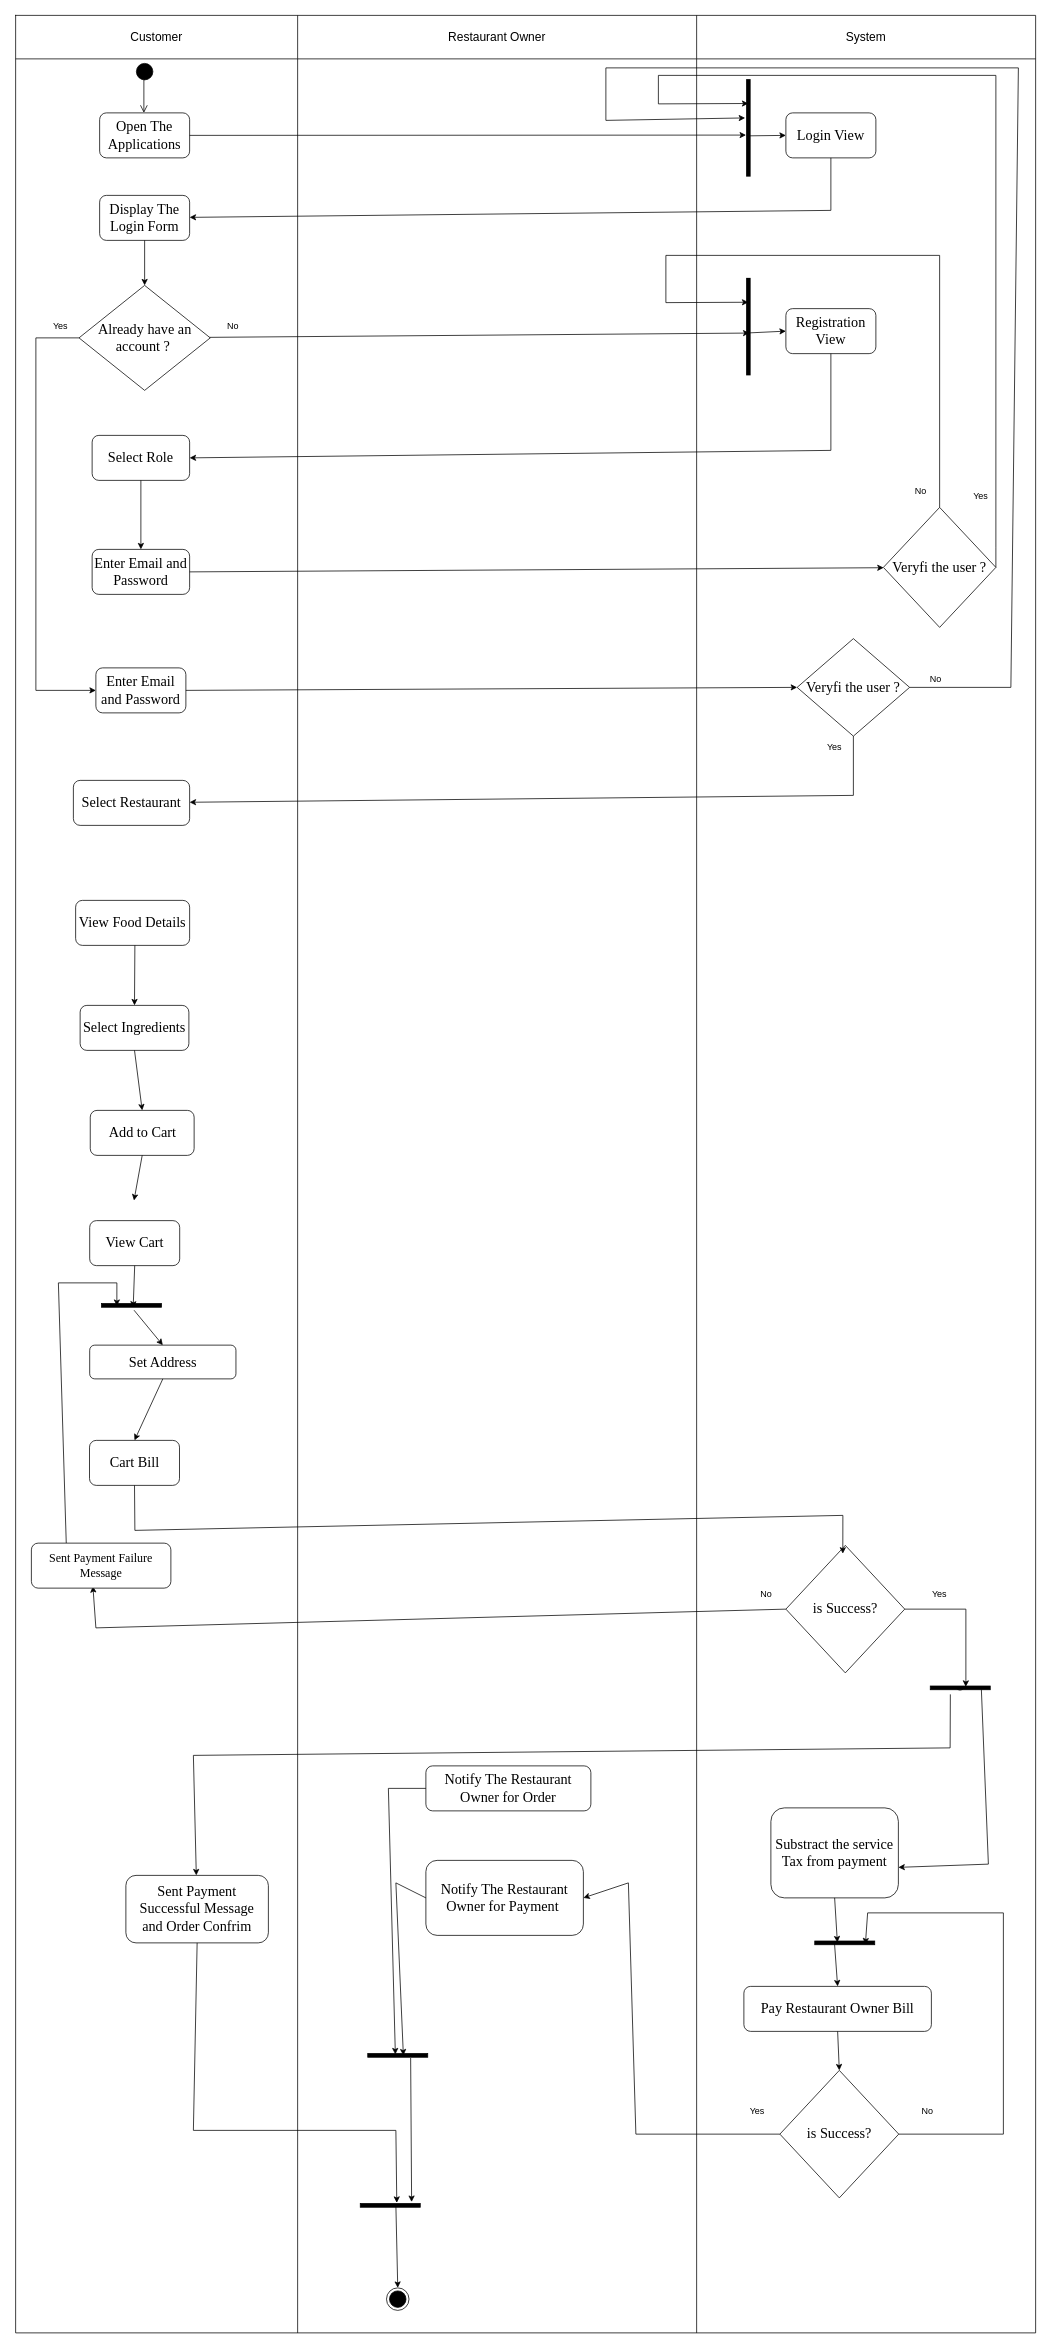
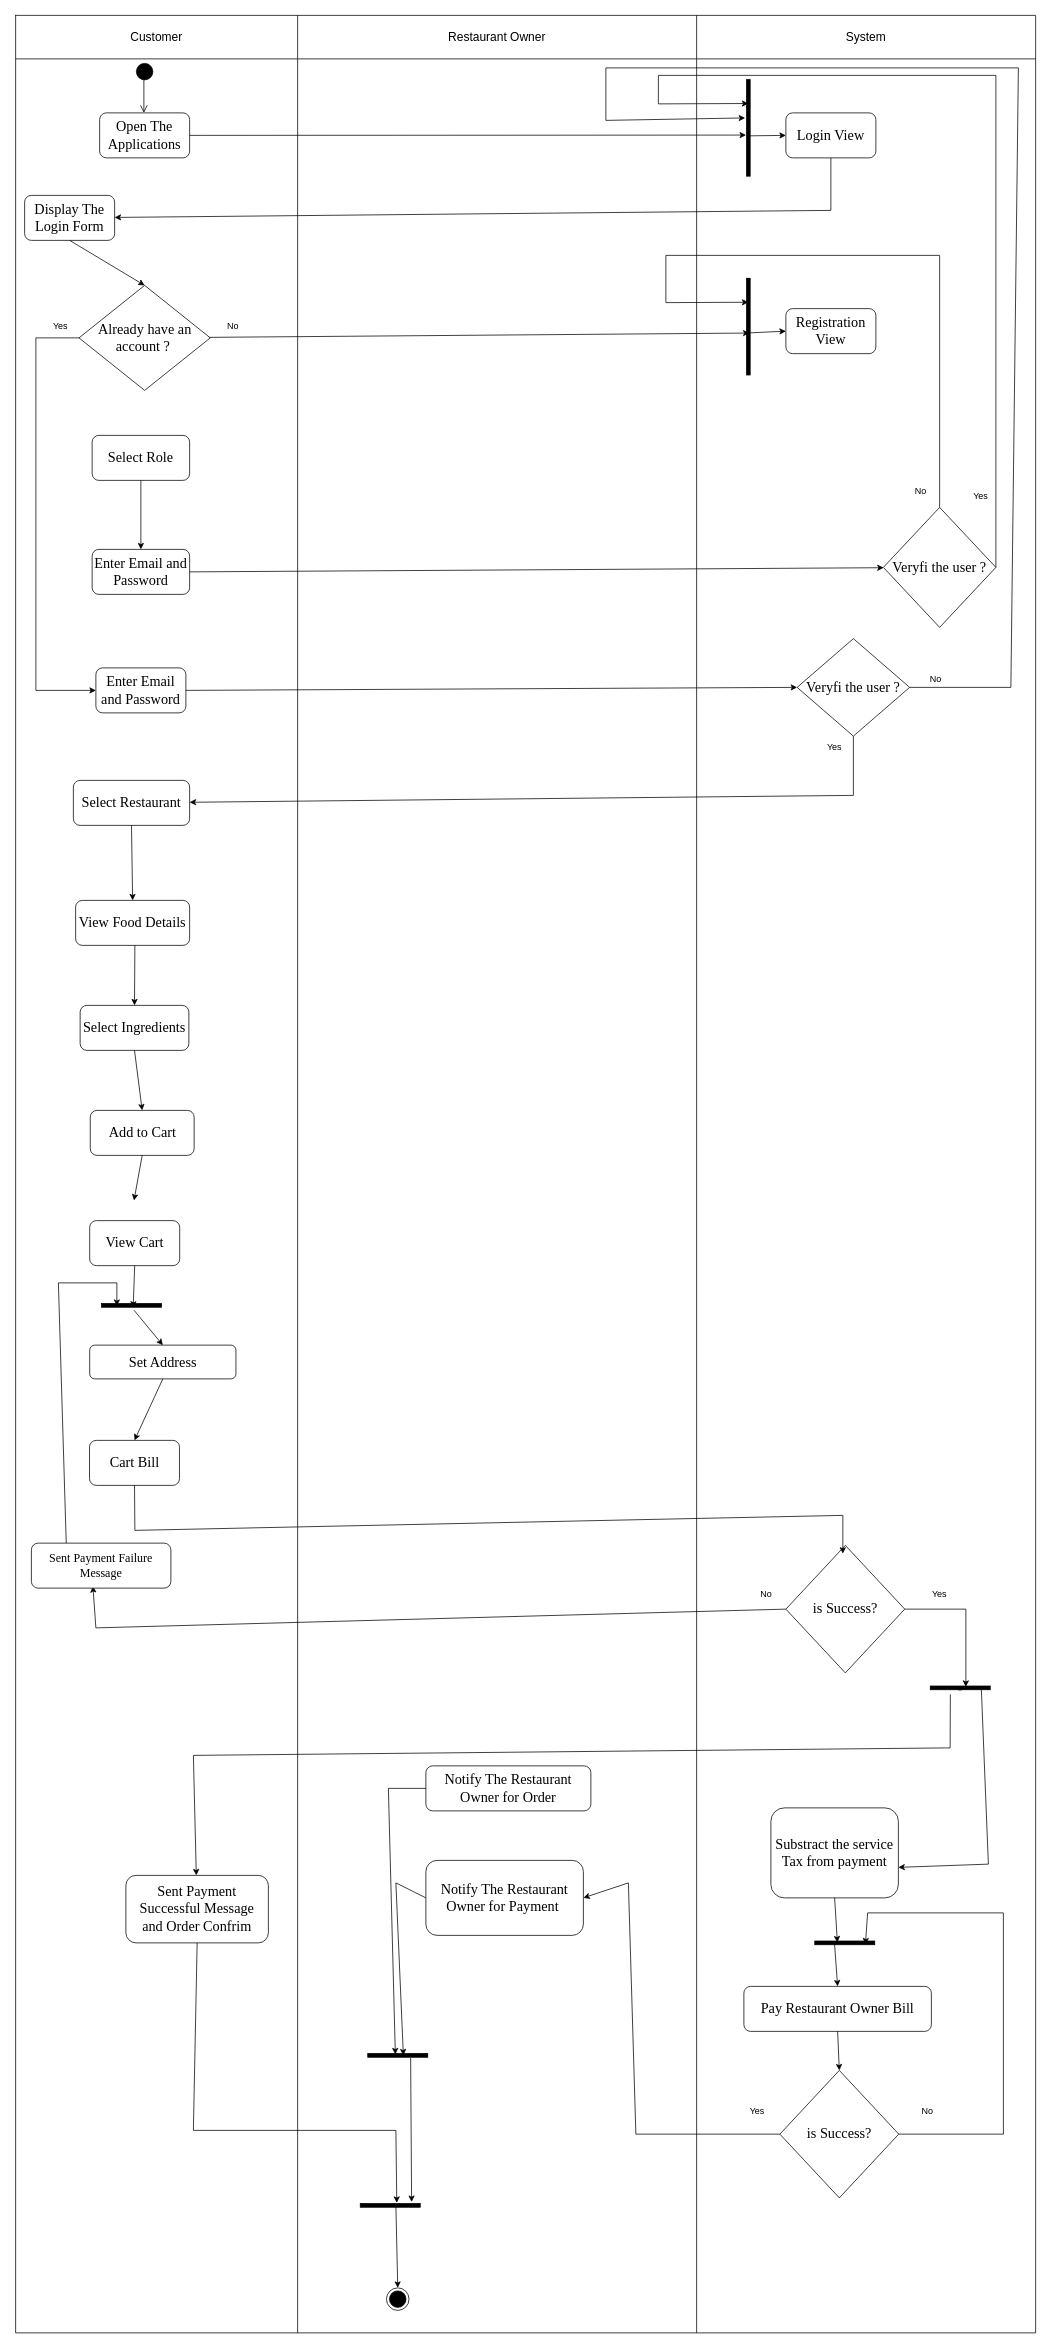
node "Display The Login Form": moved (144, 218) -> (69, 218)
edge "Registration View" -> "Select Role": removed
edge "Select Restaurant" -> "View Food Details": added
